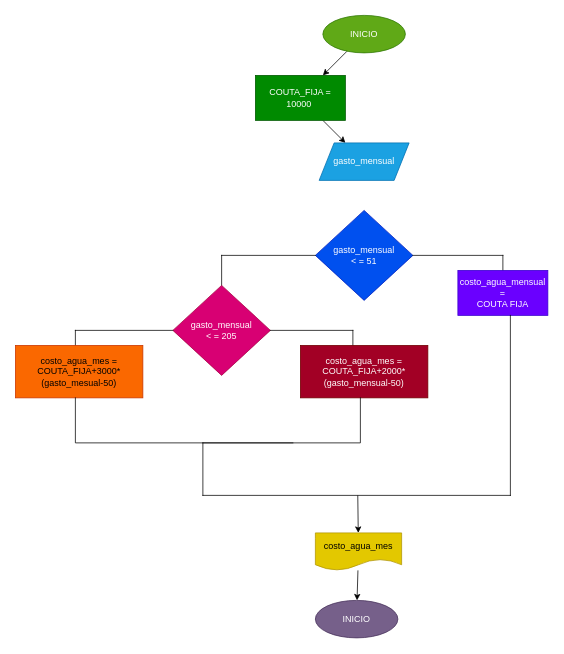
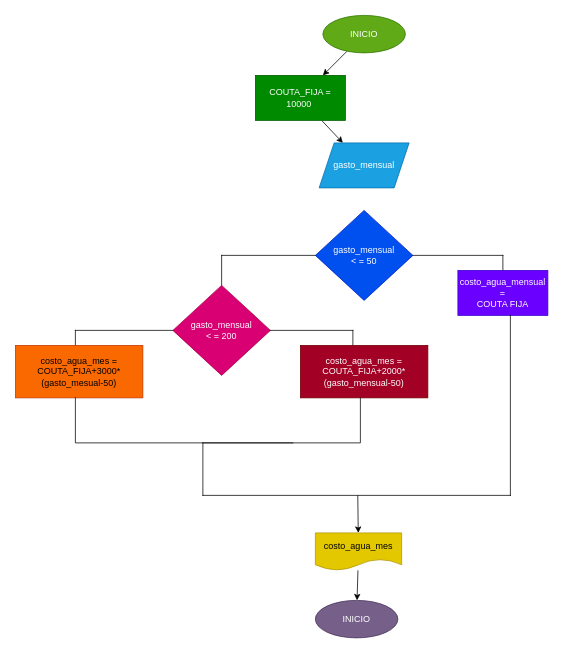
node "gasto_mensual": size 90x38 -> 90x45
node "gasto_mensual < = 51": label "gasto_mensual < = 51" -> "gasto_mensual < = 50"
node "gasto_mensual < = 205": label "gasto_mensual < = 205" -> "gasto_mensual < = 200"
